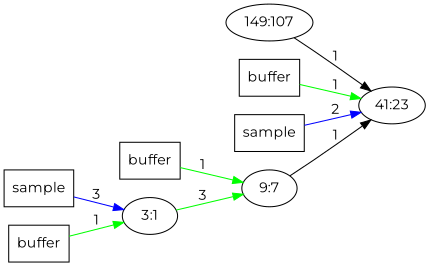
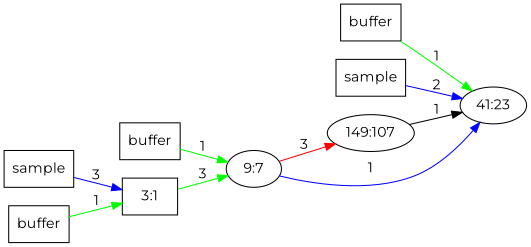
edge "9:7" -> "41:23": color black -> blue
edge "9:7" -> "149:107": added, label "3"
node "3:1": shape ellipse -> box
